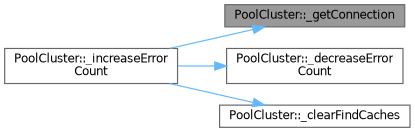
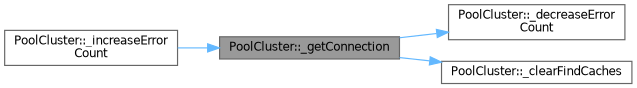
edge "PoolCluster::_increaseError Count" -> "PoolCluster::_decreaseError Count": now "PoolCluster::_getConnection" -> "PoolCluster::_decreaseError Count"
edge "PoolCluster::_increaseError Count" -> "PoolCluster::_clearFindCaches": now "PoolCluster::_getConnection" -> "PoolCluster::_clearFindCaches"
